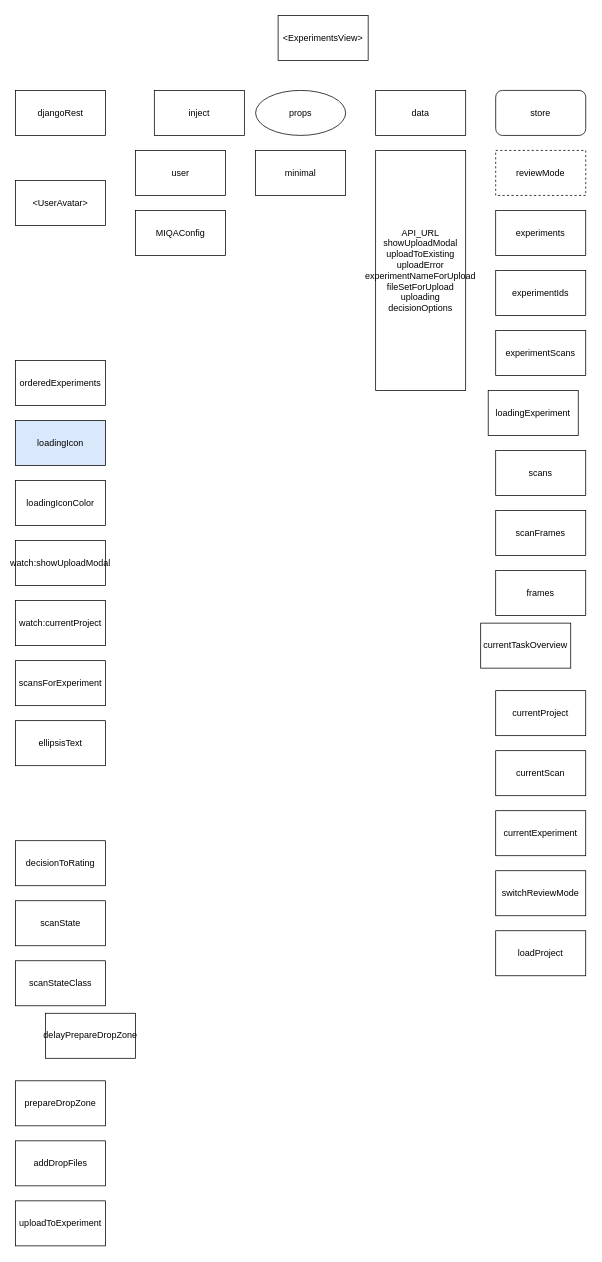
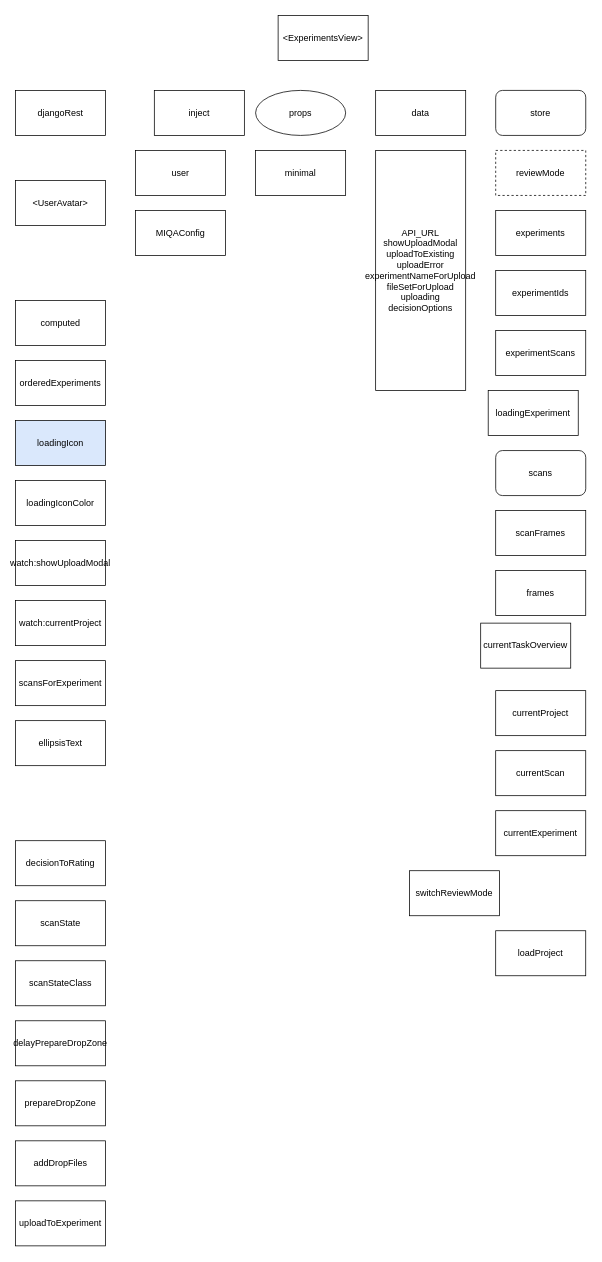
node "computed": added
node "scans": shape rectangle -> rounded rectangle
node "switchReviewMode": moved (540, 893) -> (454, 893)
node "delayPrepareDropZone": moved (90, 1035) -> (60, 1043)
